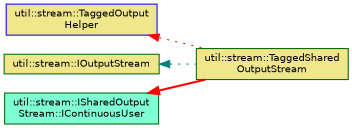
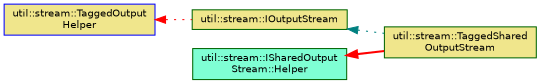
edge "util::stream::TaggedShared OutputStream" -> "util::stream::TaggedOutput Helper": now "util::stream::IOutputStream" -> "util::stream::TaggedOutput Helper"
node "util::stream::ISharedOutput Stream::IContinuousUser": label "util::stream::ISharedOutput Stream::IContinuousUser" -> "util::stream::ISharedOutput Stream::Helper"
